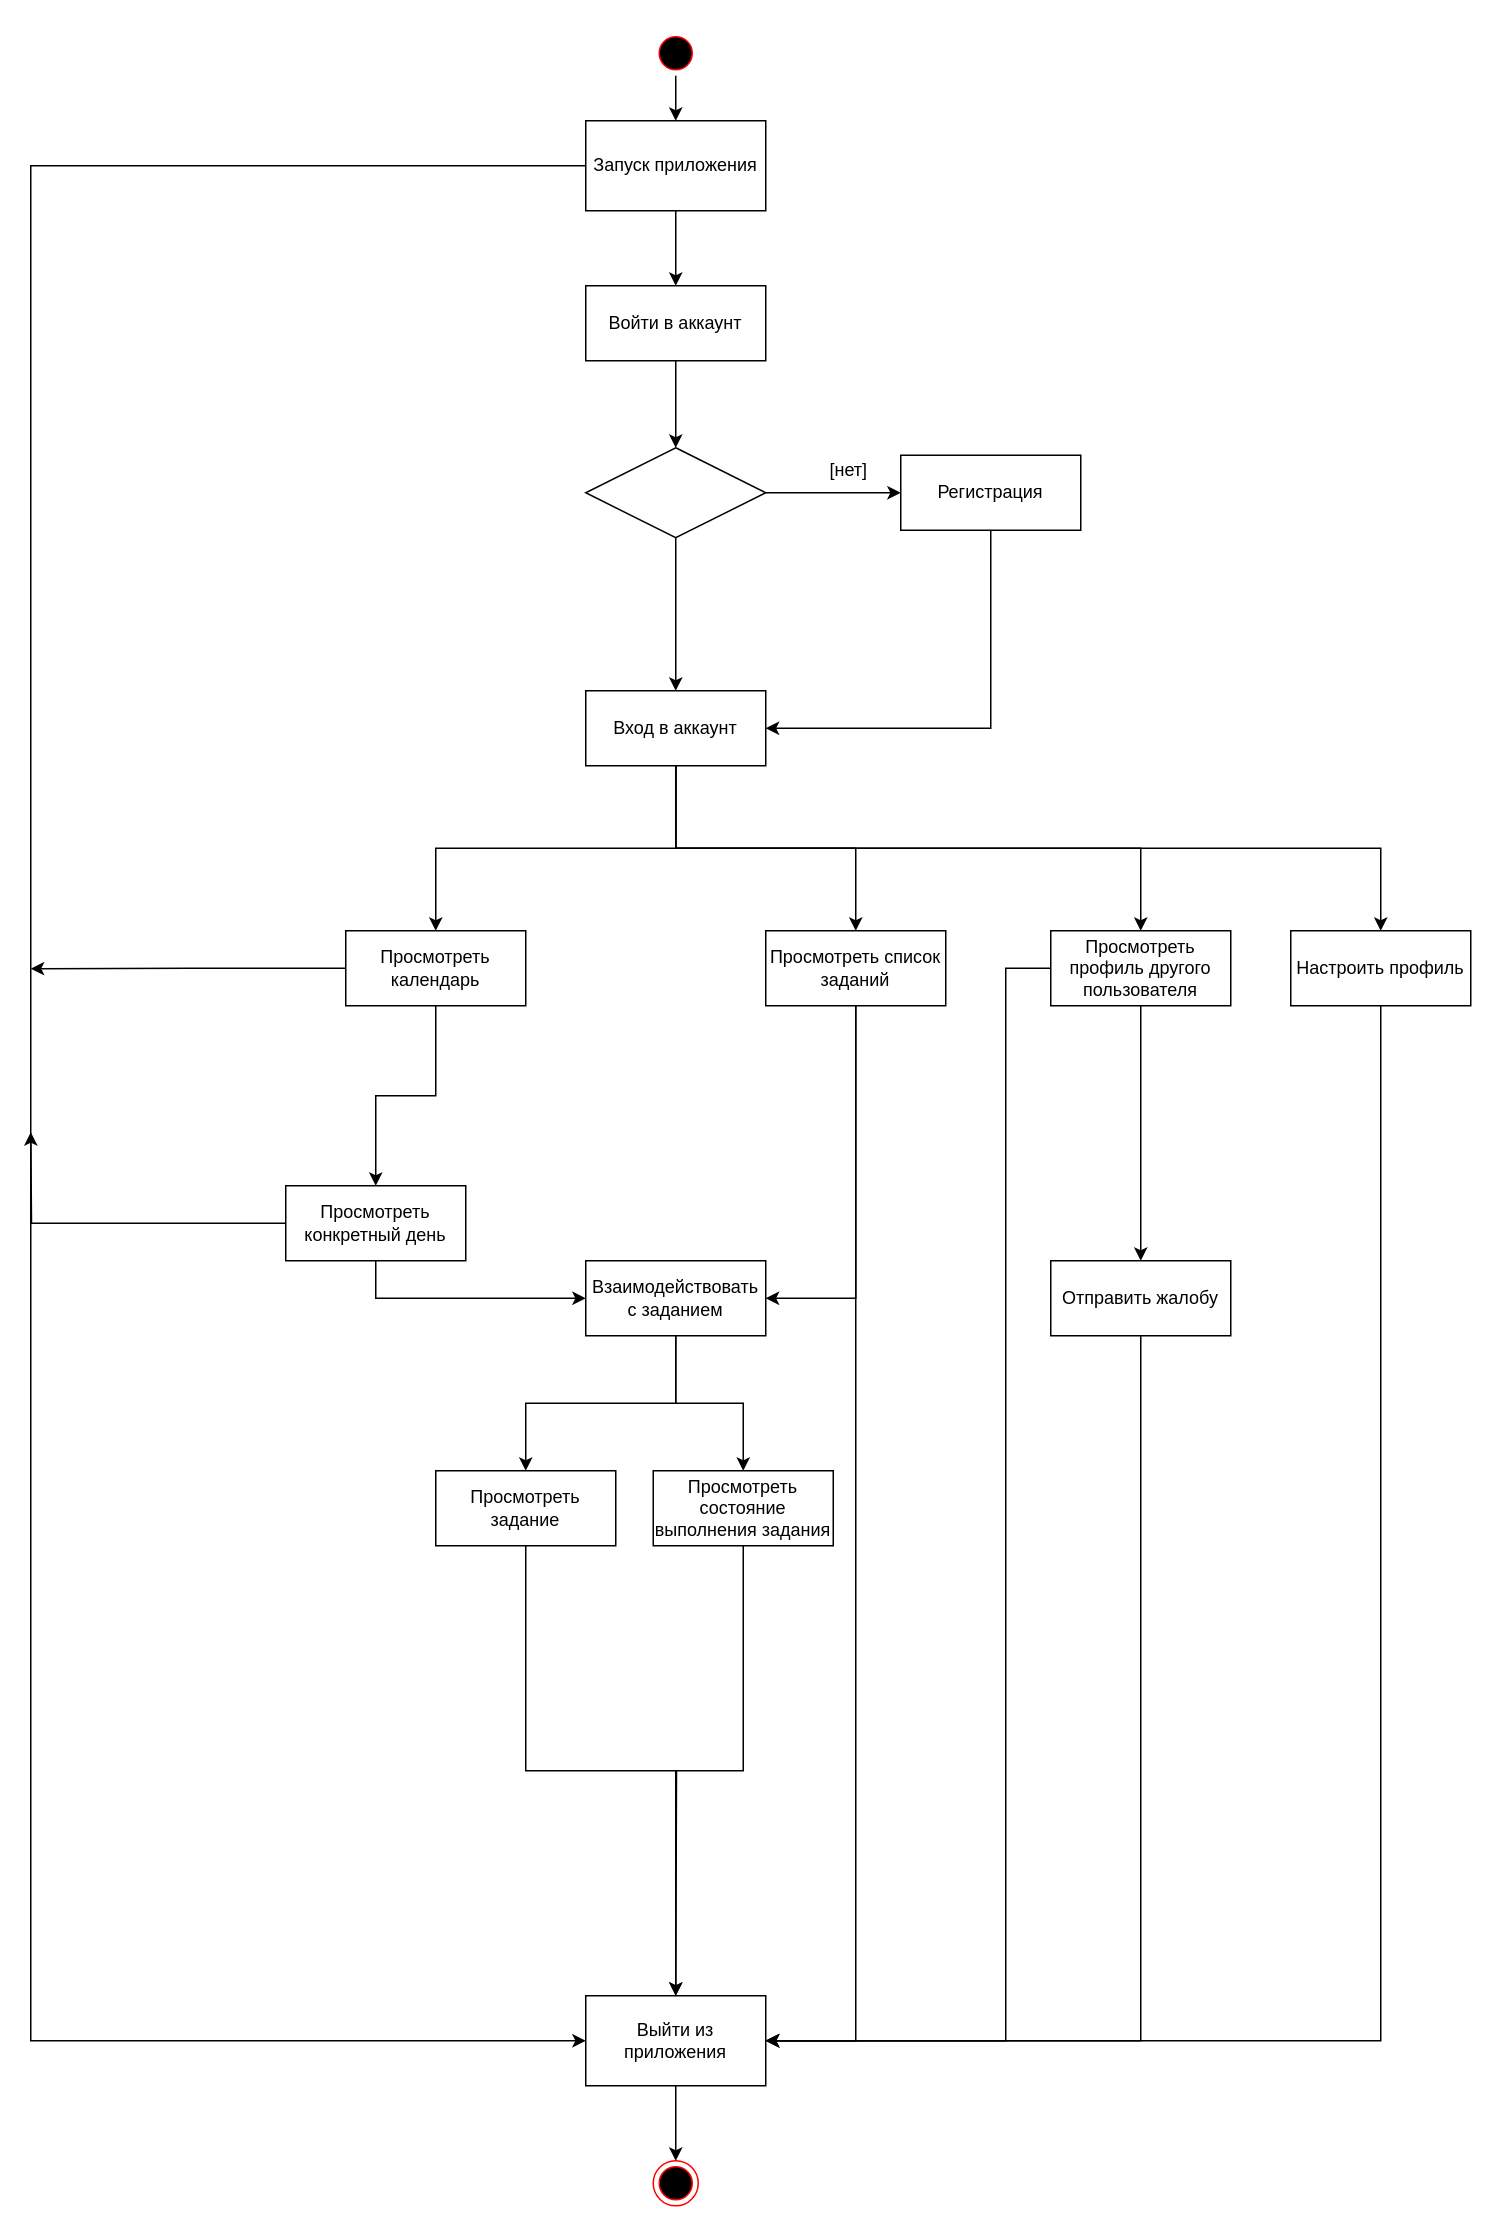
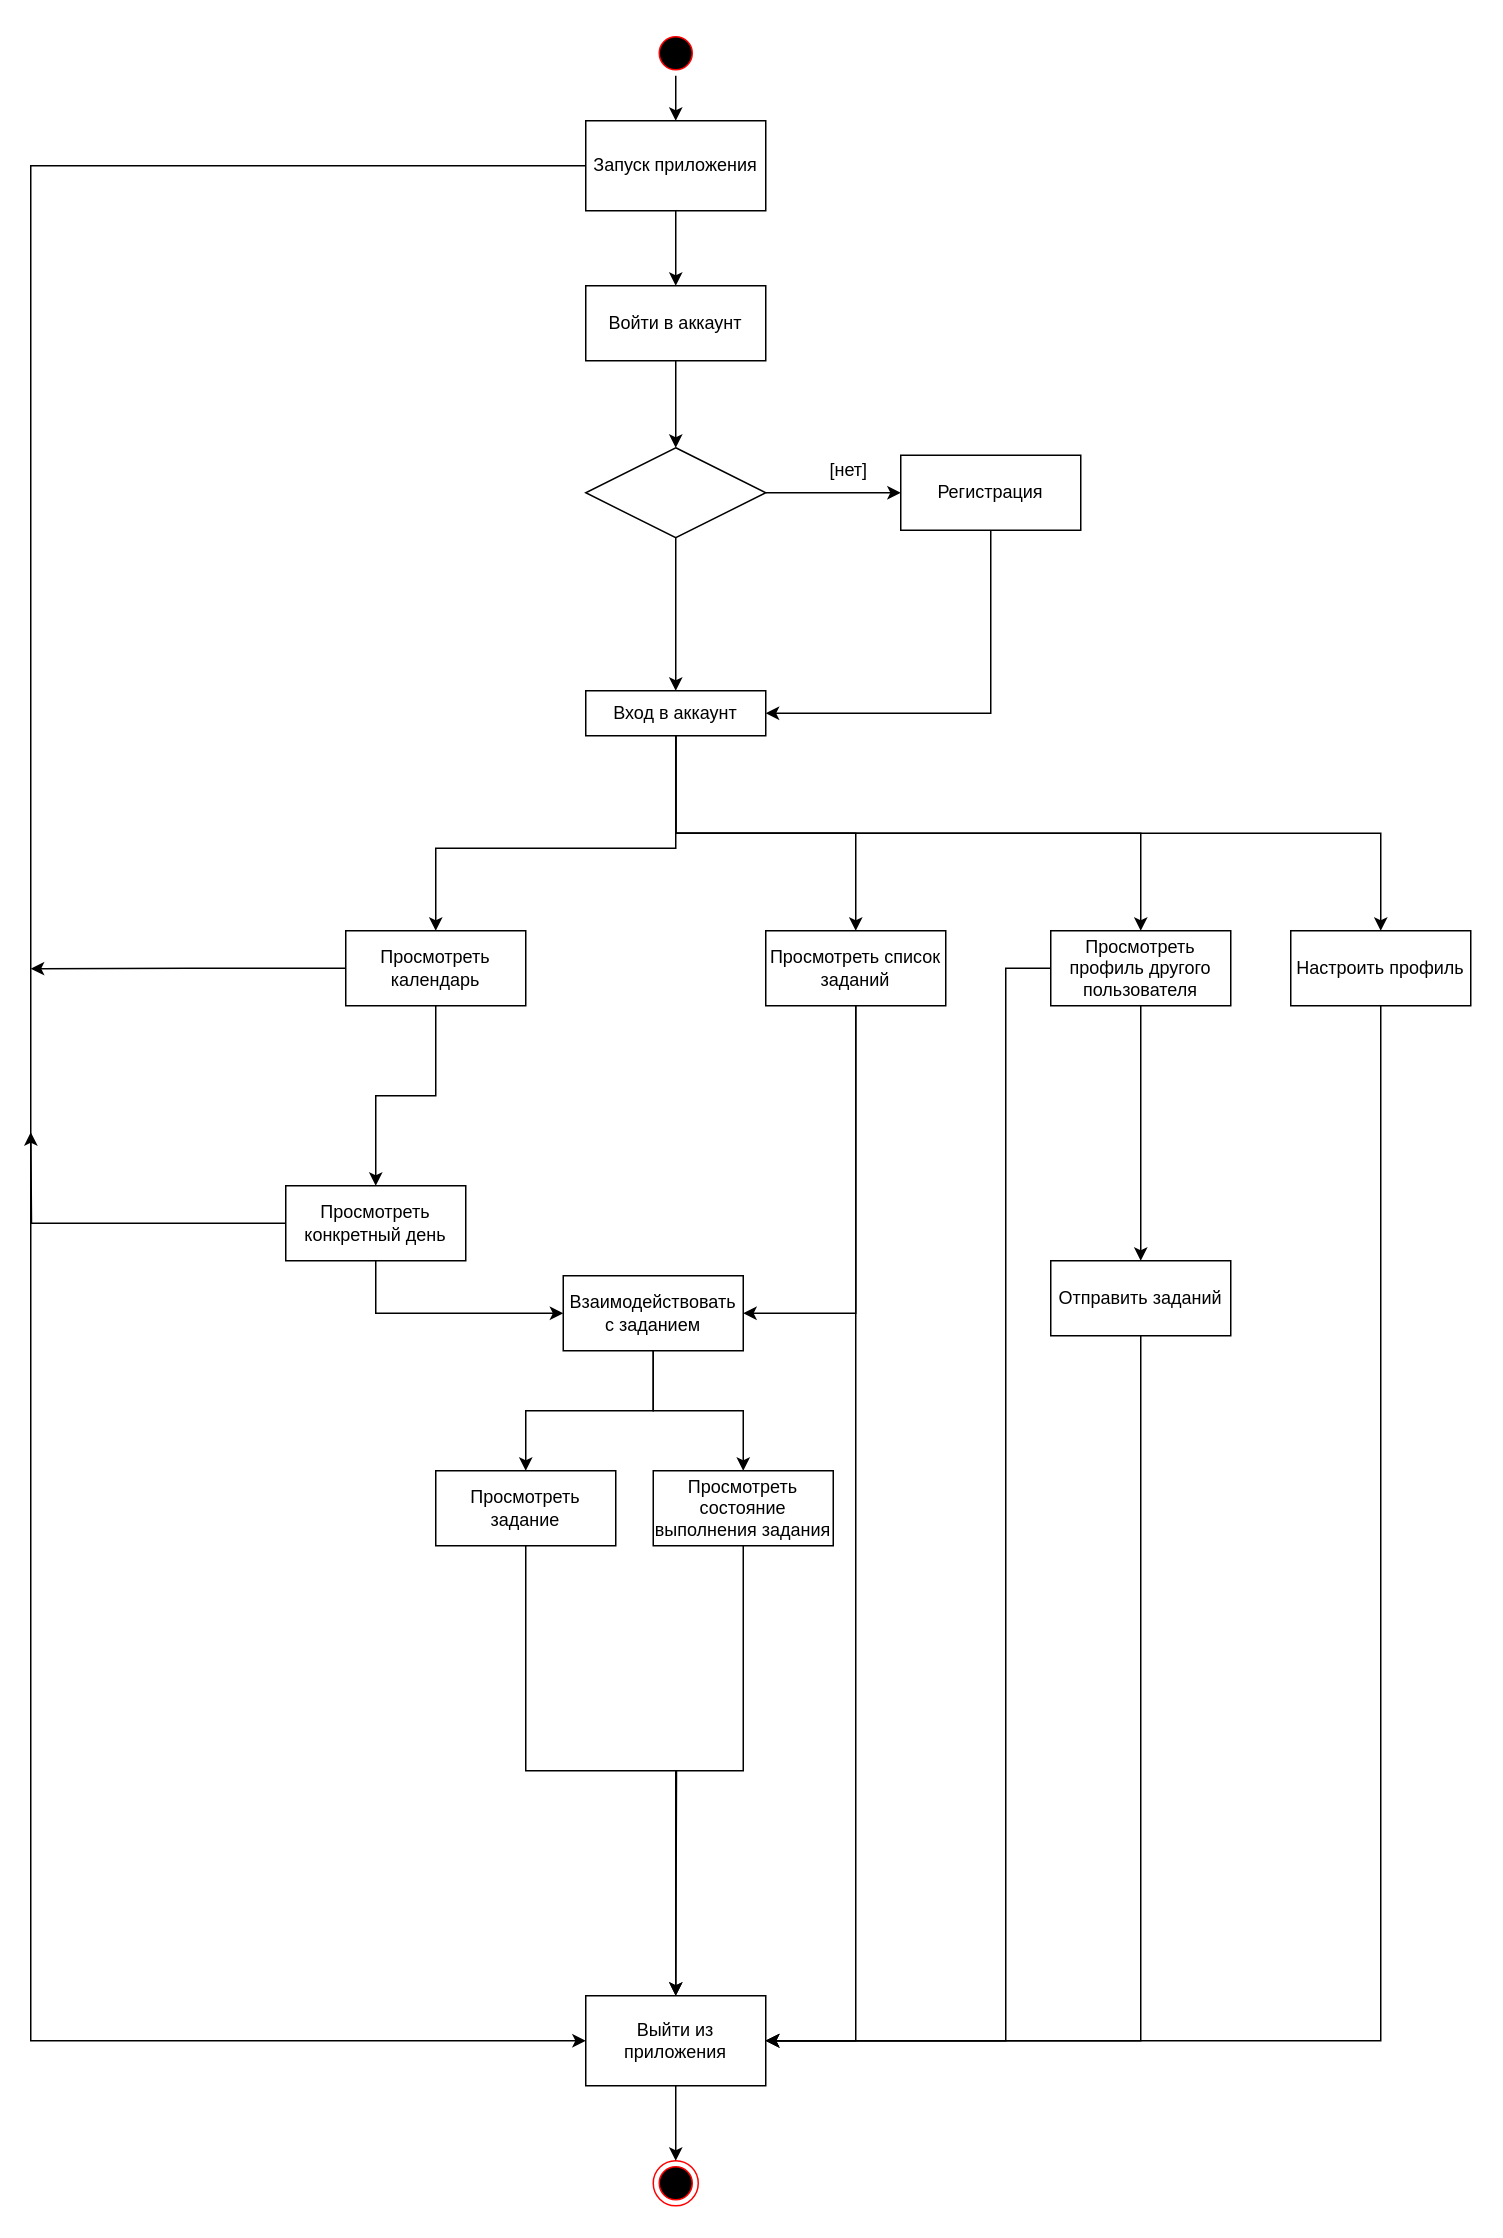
node "Вход в аккаунт": size 180x75 -> 180x45
node "Взаимодействовать с заданием": moved (676, 1298) -> (653, 1313)
node "Отправить жалобу": label "Отправить жалобу" -> "Отправить заданий"
